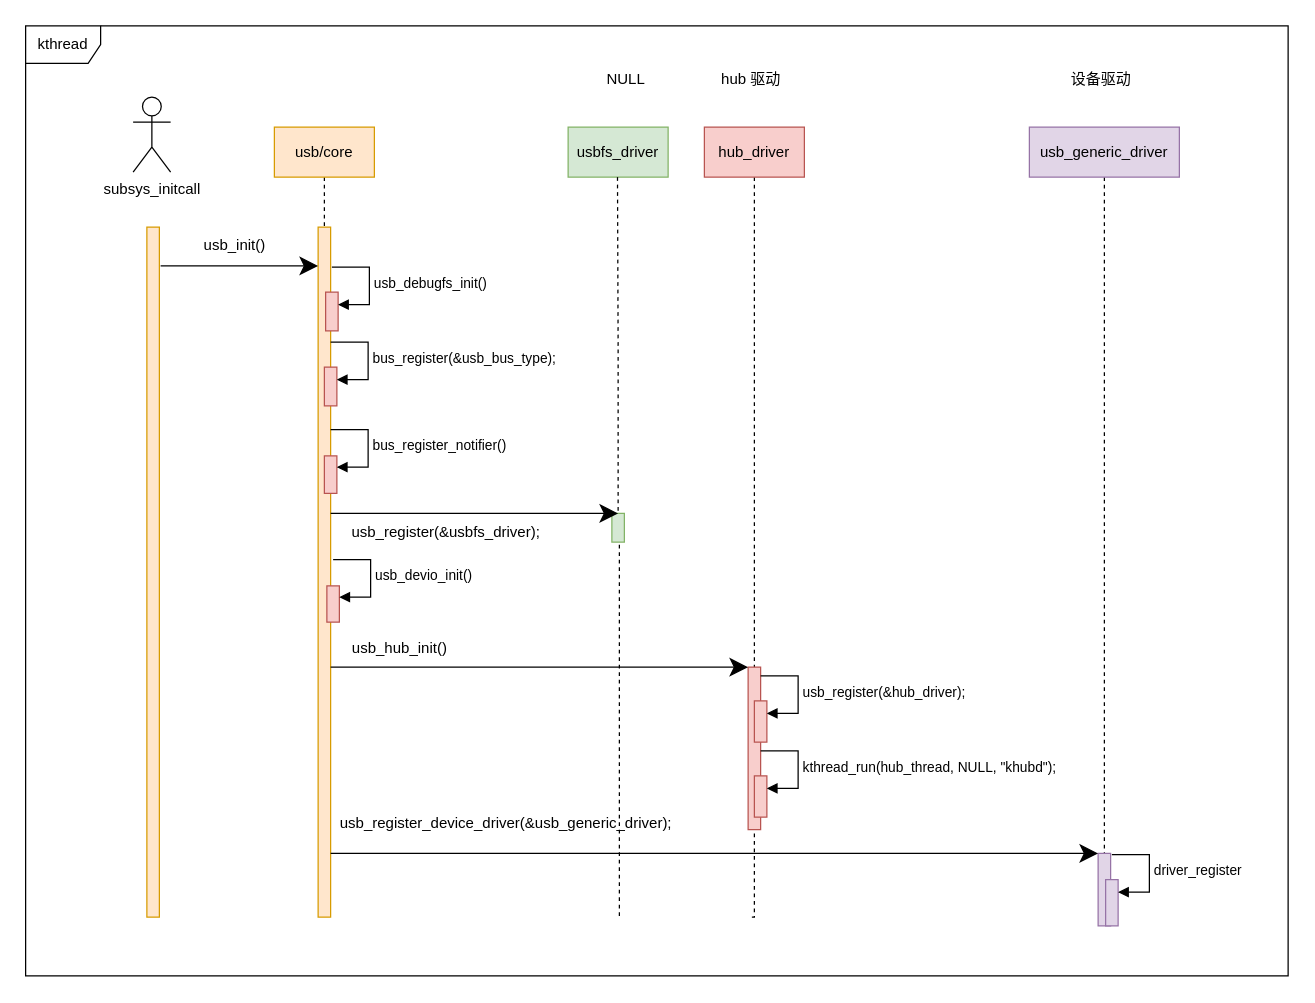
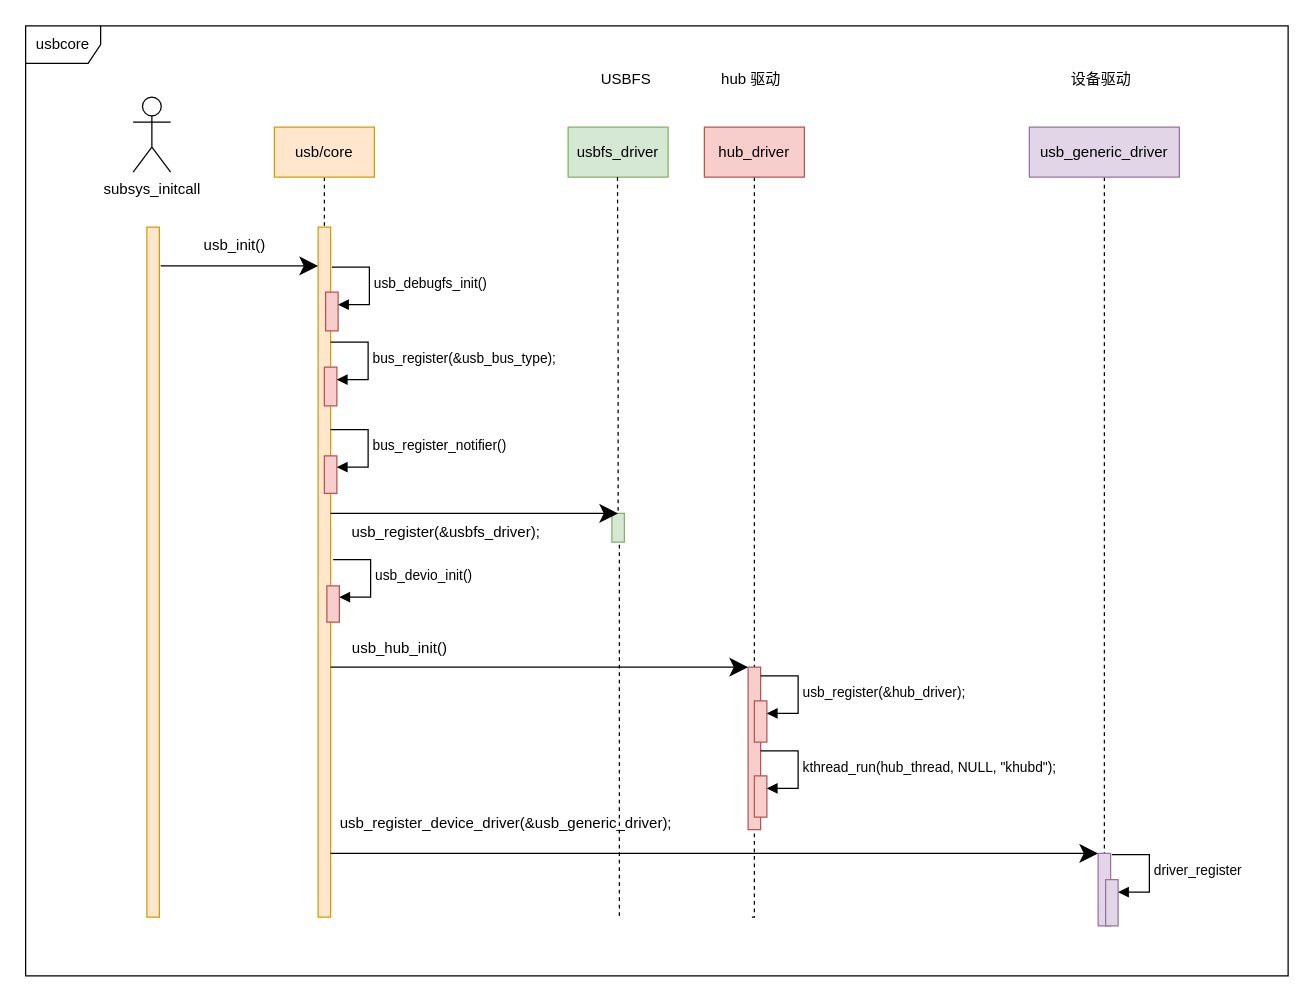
node "kthread": label "kthread" -> "usbcore"
node "NULL": label "NULL" -> "USBFS"
